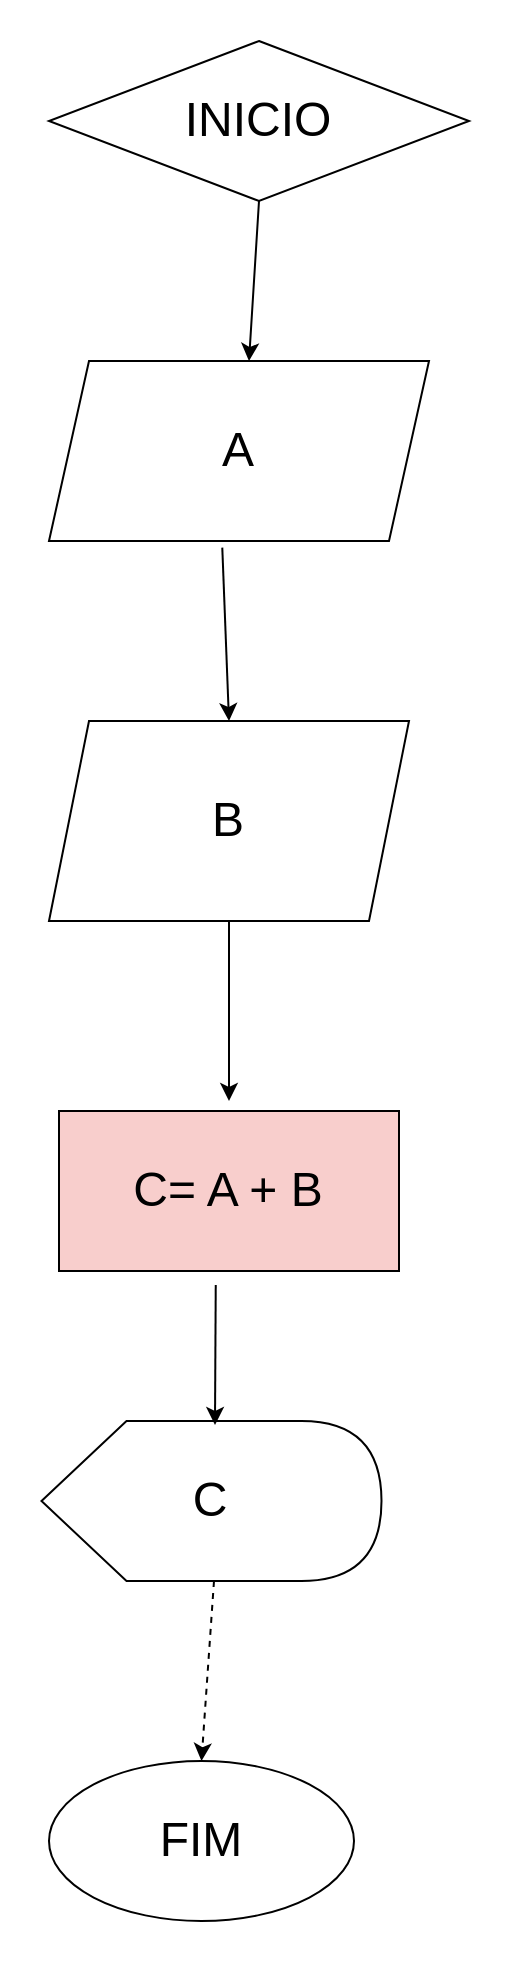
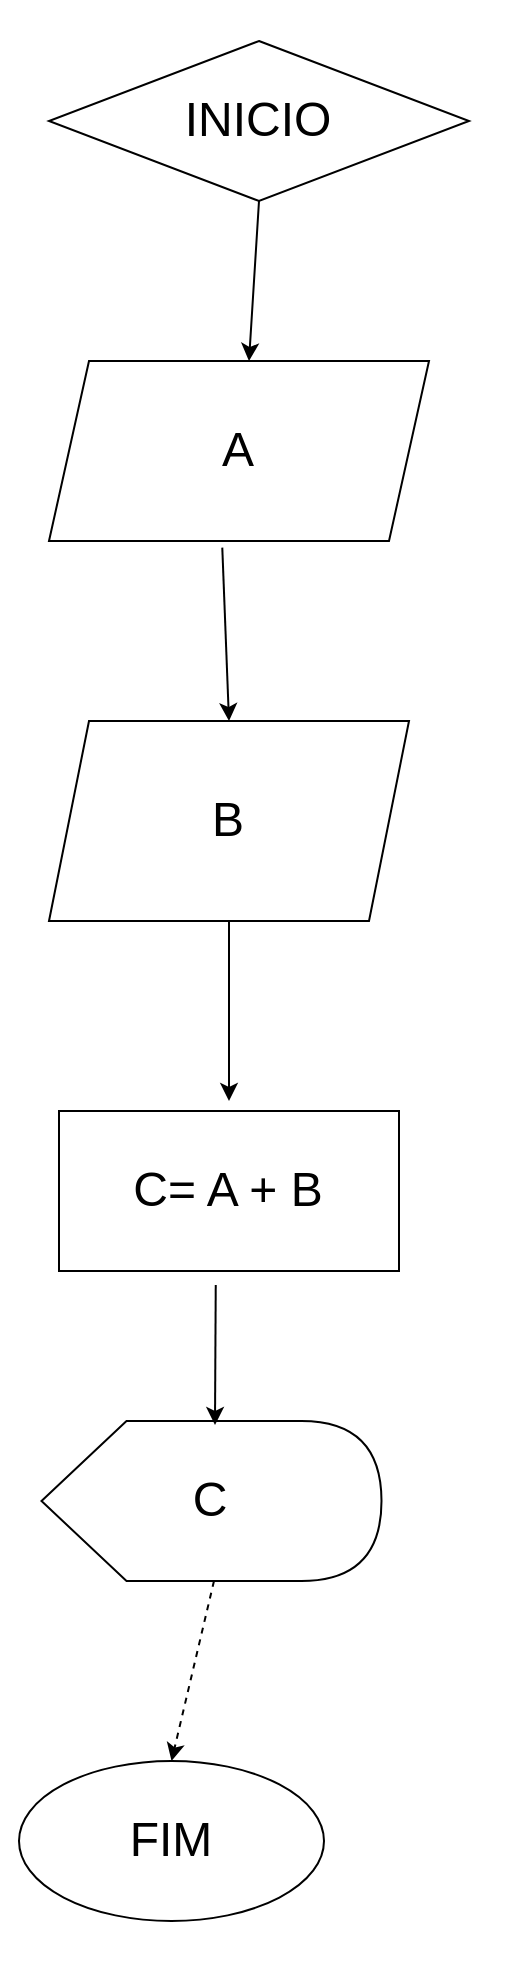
node "C= A + B": fillcolor #f8cecc -> #ffffff
node "FIM": moved (202, 1841) -> (172, 1841)
